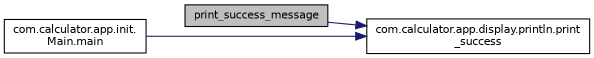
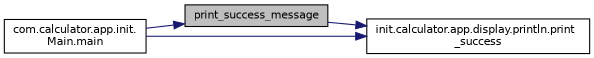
edge "com.calculator.app.init. Main.main" -> "print_success_message": added
node "com.calculator.app.display.println.print _success": label "com.calculator.app.display.println.print _success" -> "init.calculator.app.display.println.print _success"
